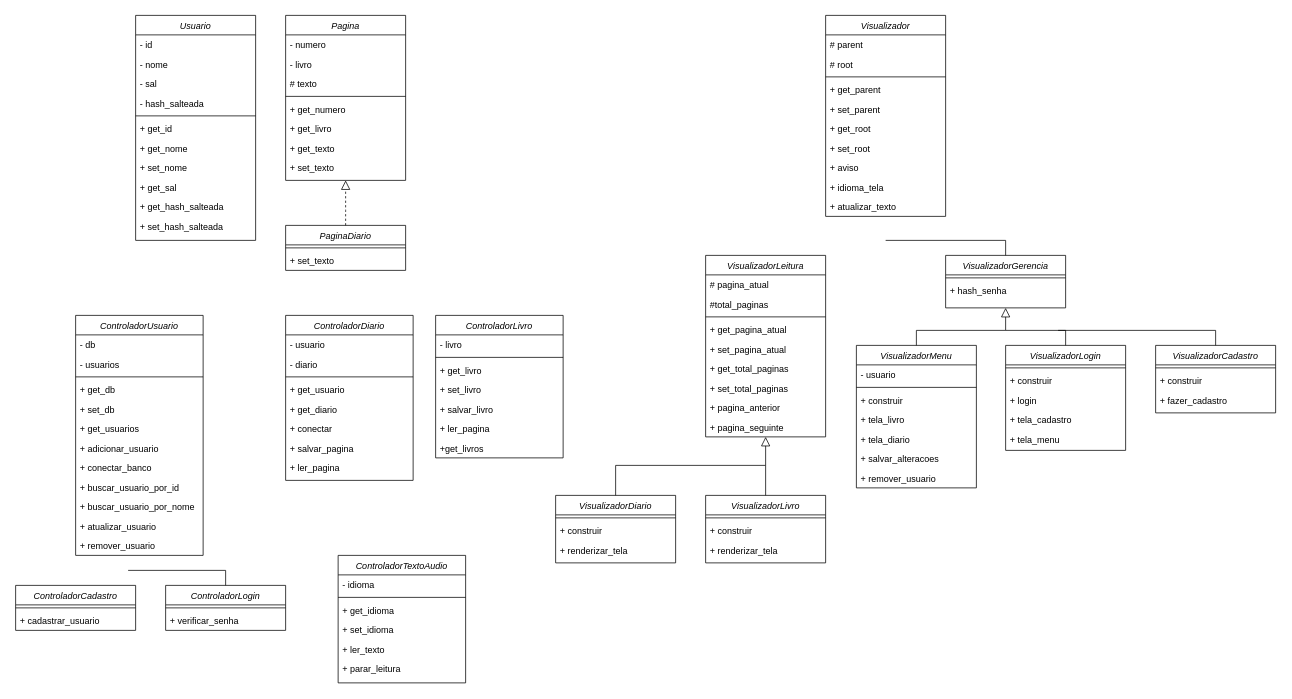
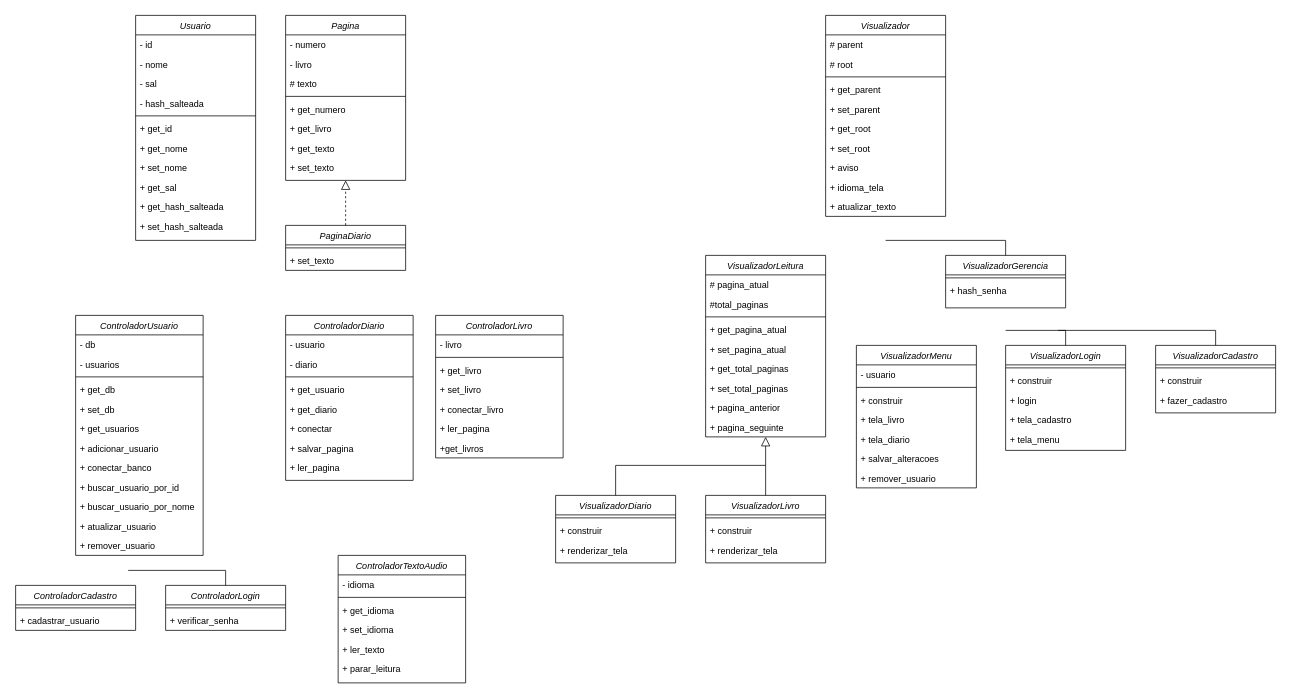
edge "VisualizadorMenu" -> "VisualizadorGerencia": removed
node "+ salvar_livro": label "+ salvar_livro" -> "+ conectar_livro"
